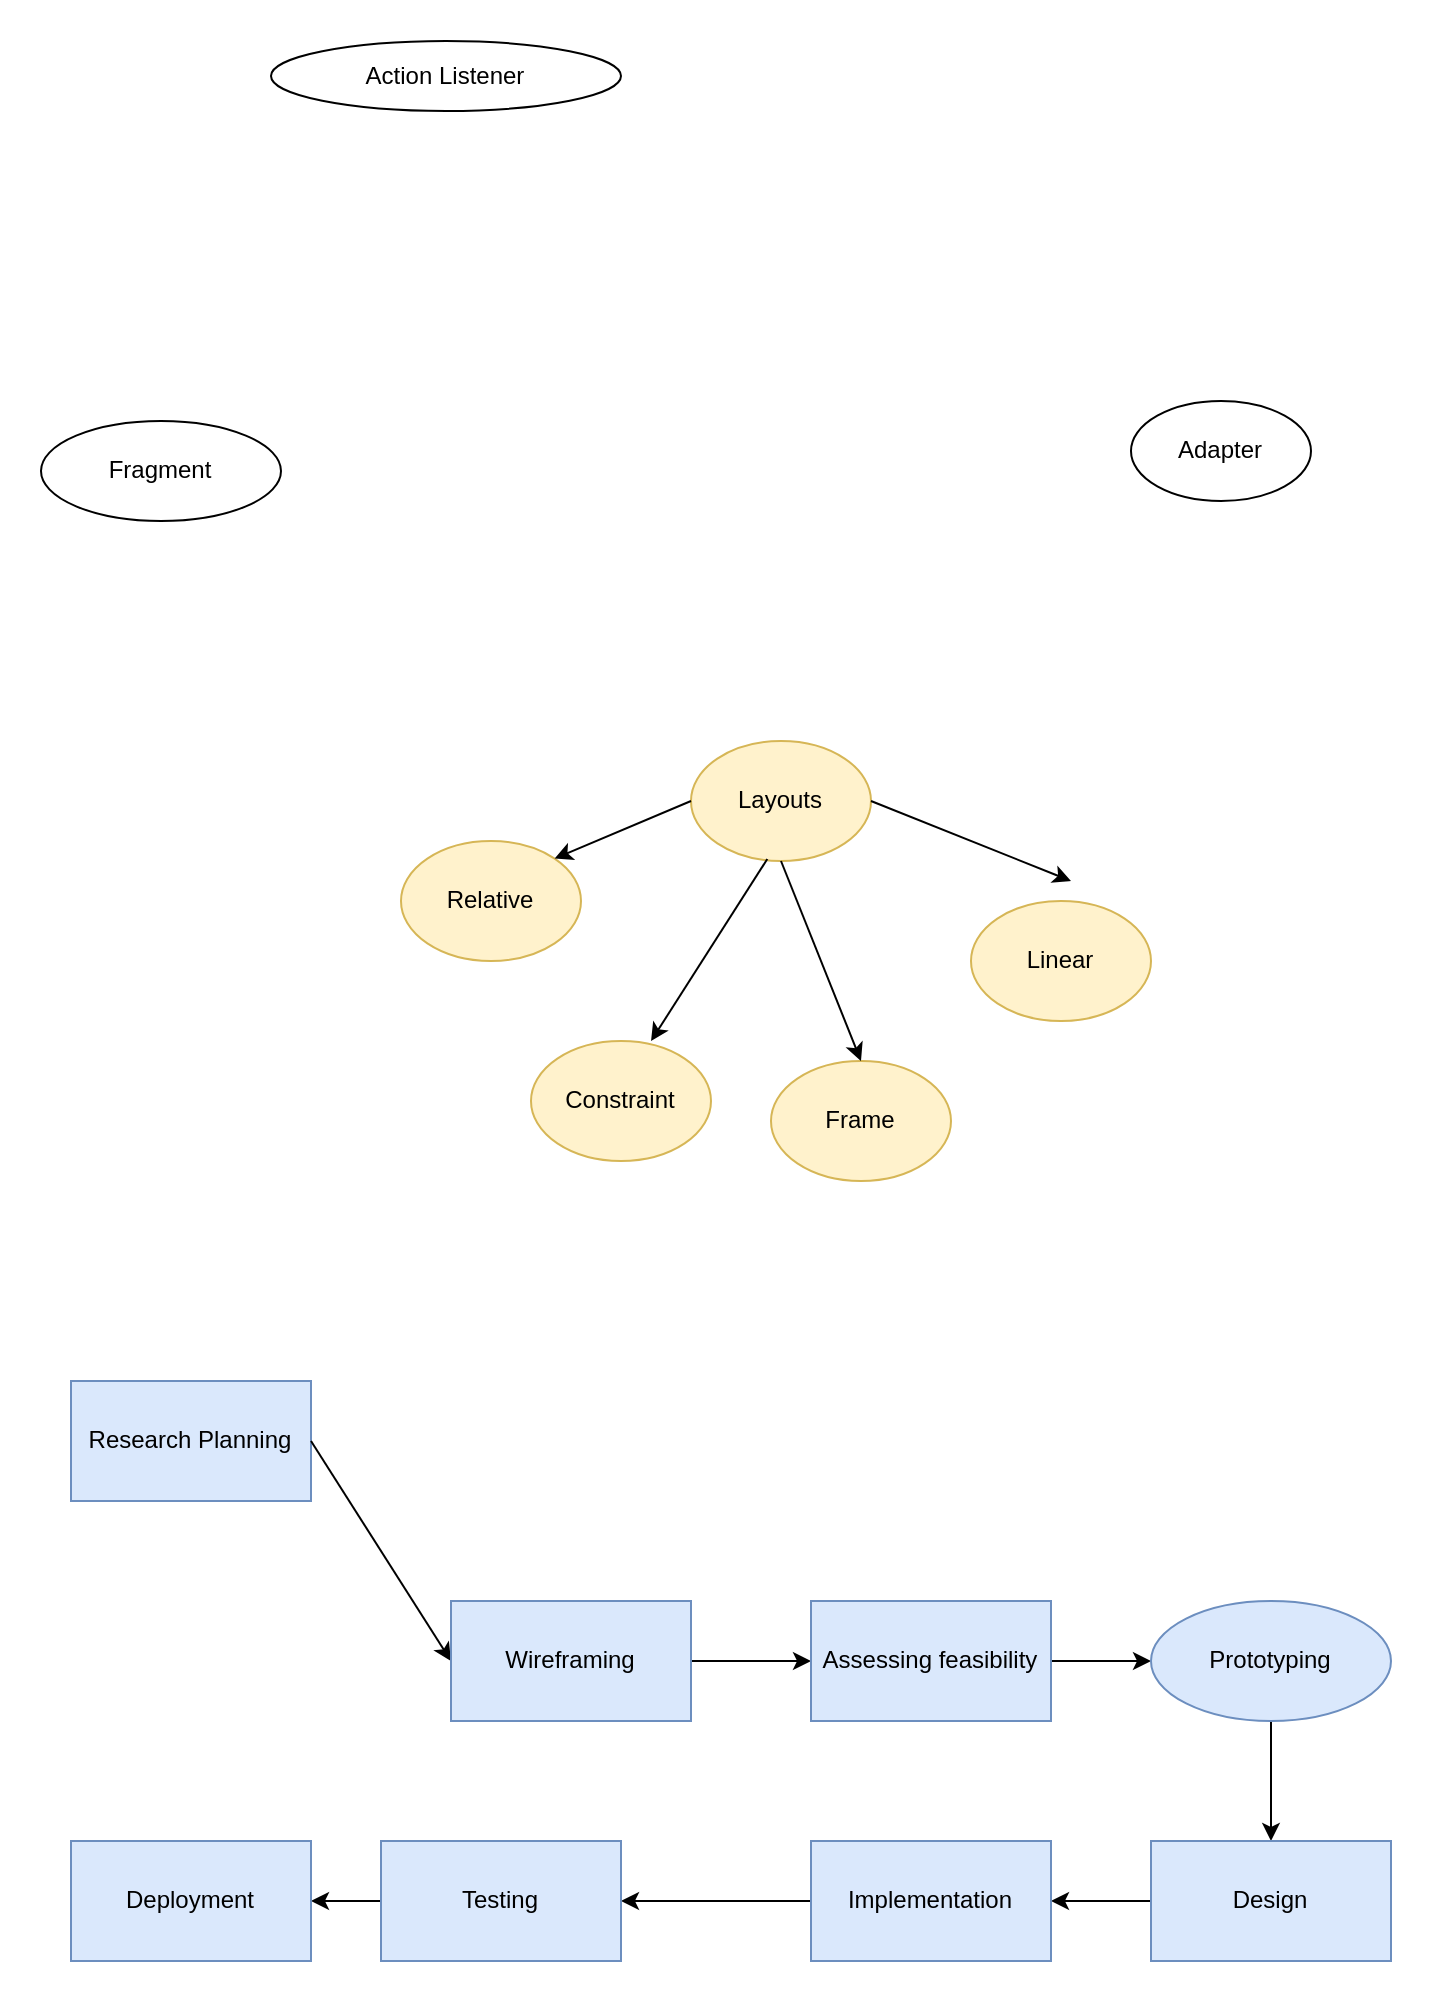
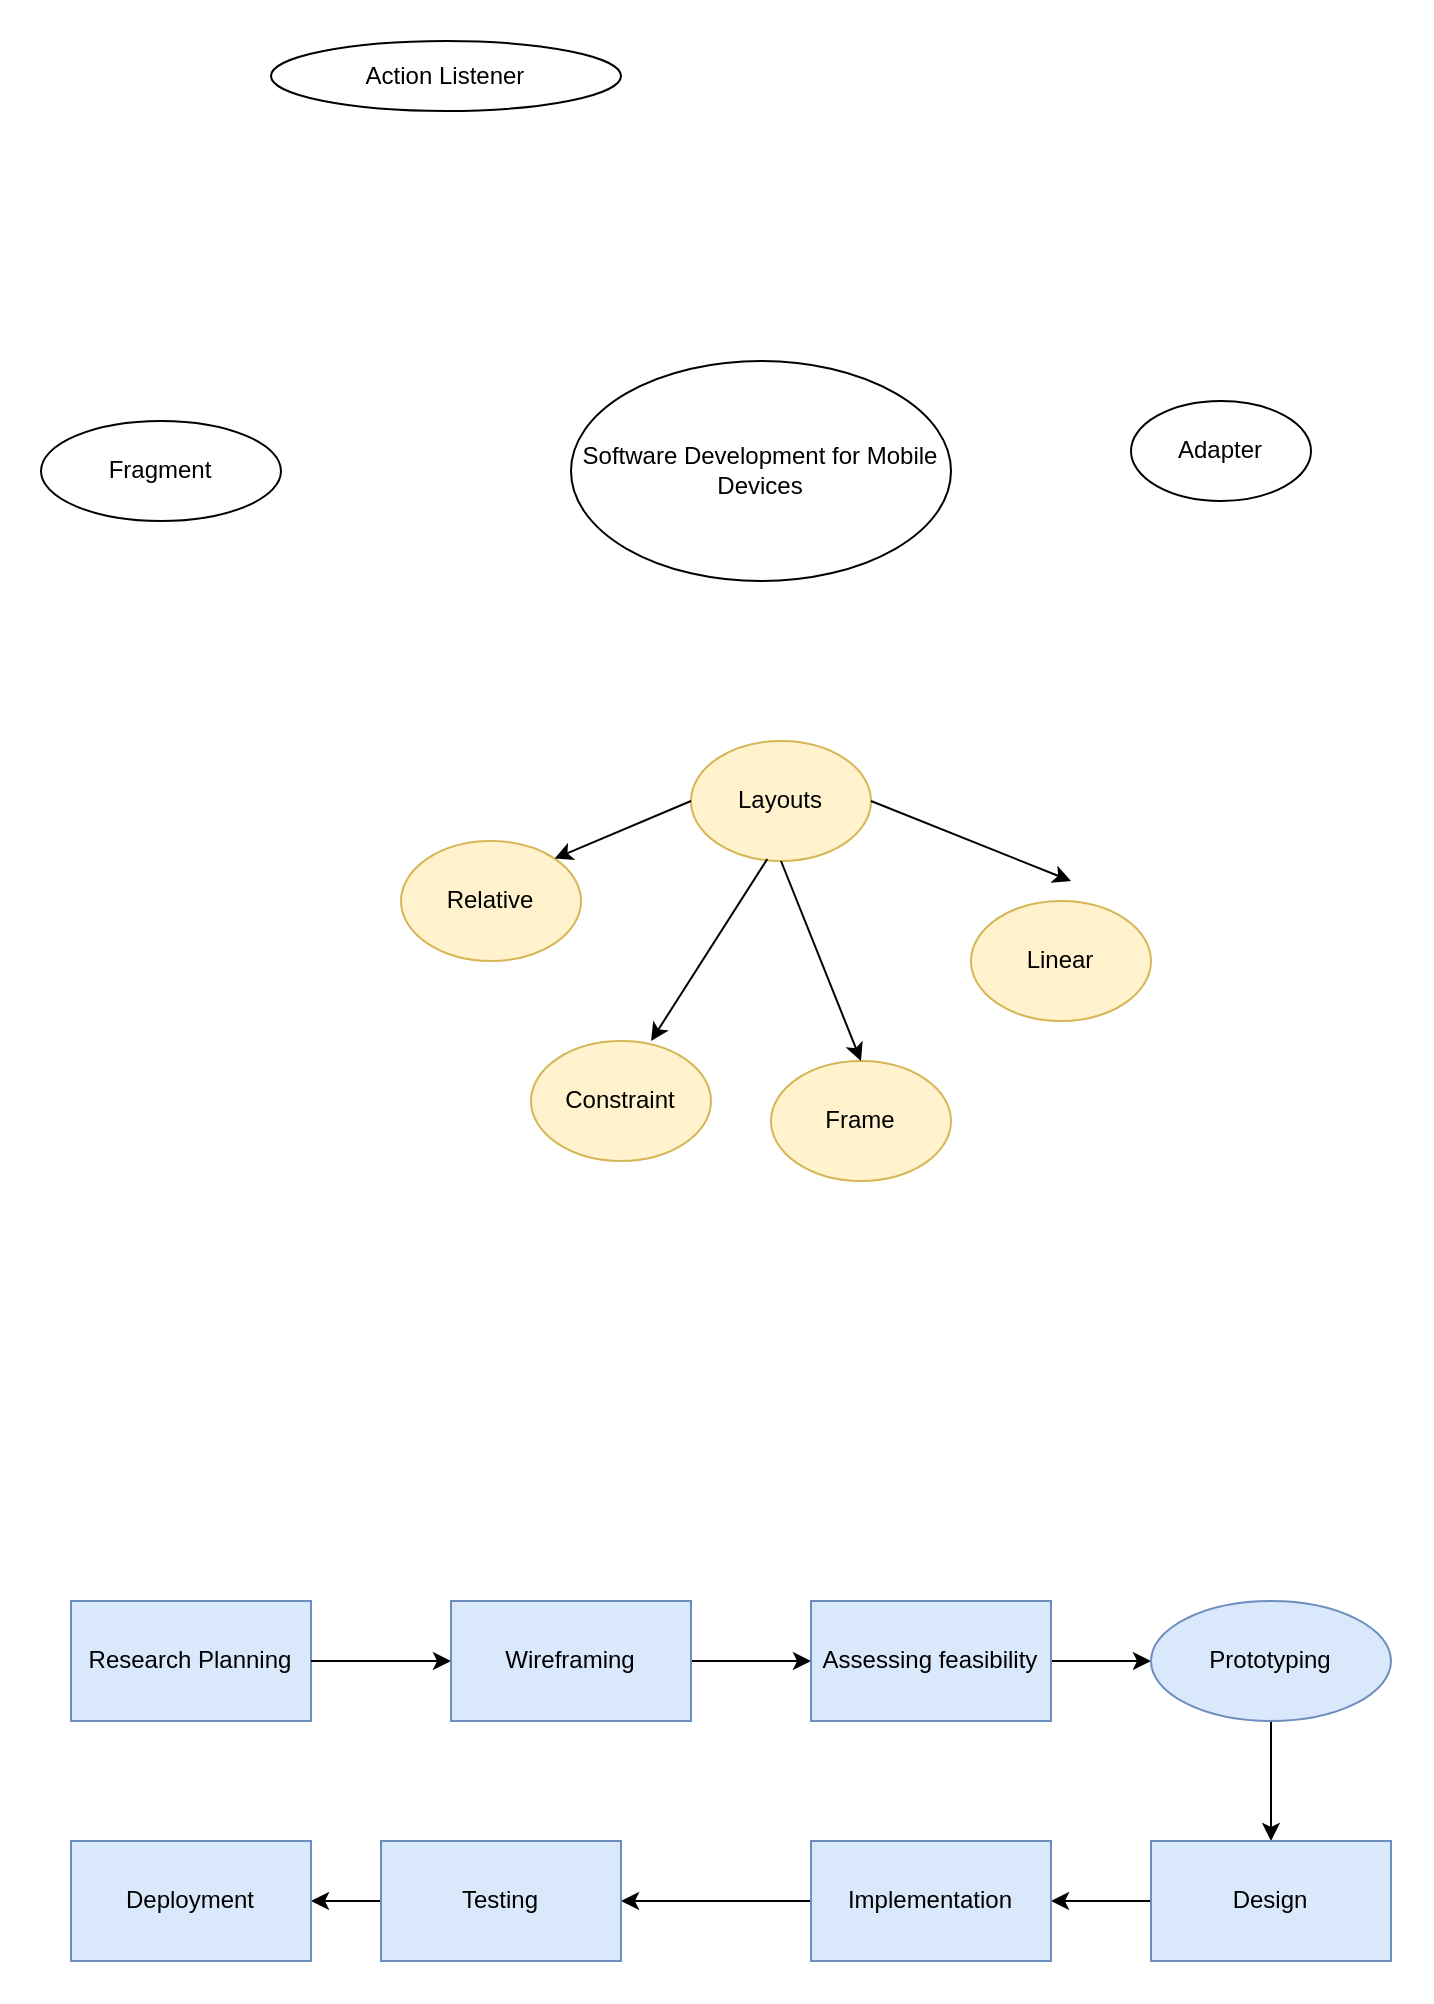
node "Software Development for Mobile Devices": added
node "Research Planning": moved (191, 1441) -> (191, 1661)
